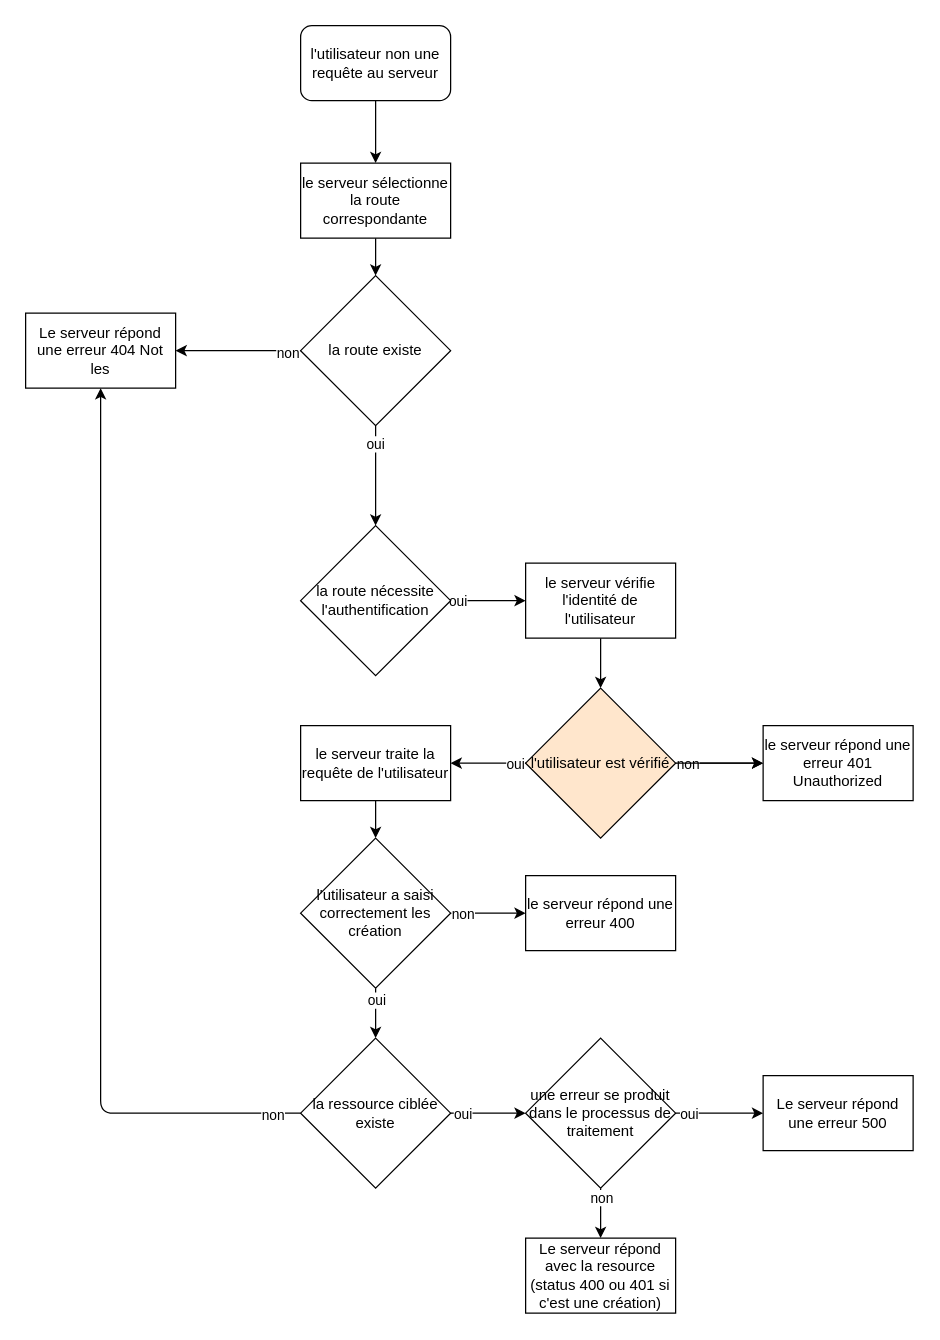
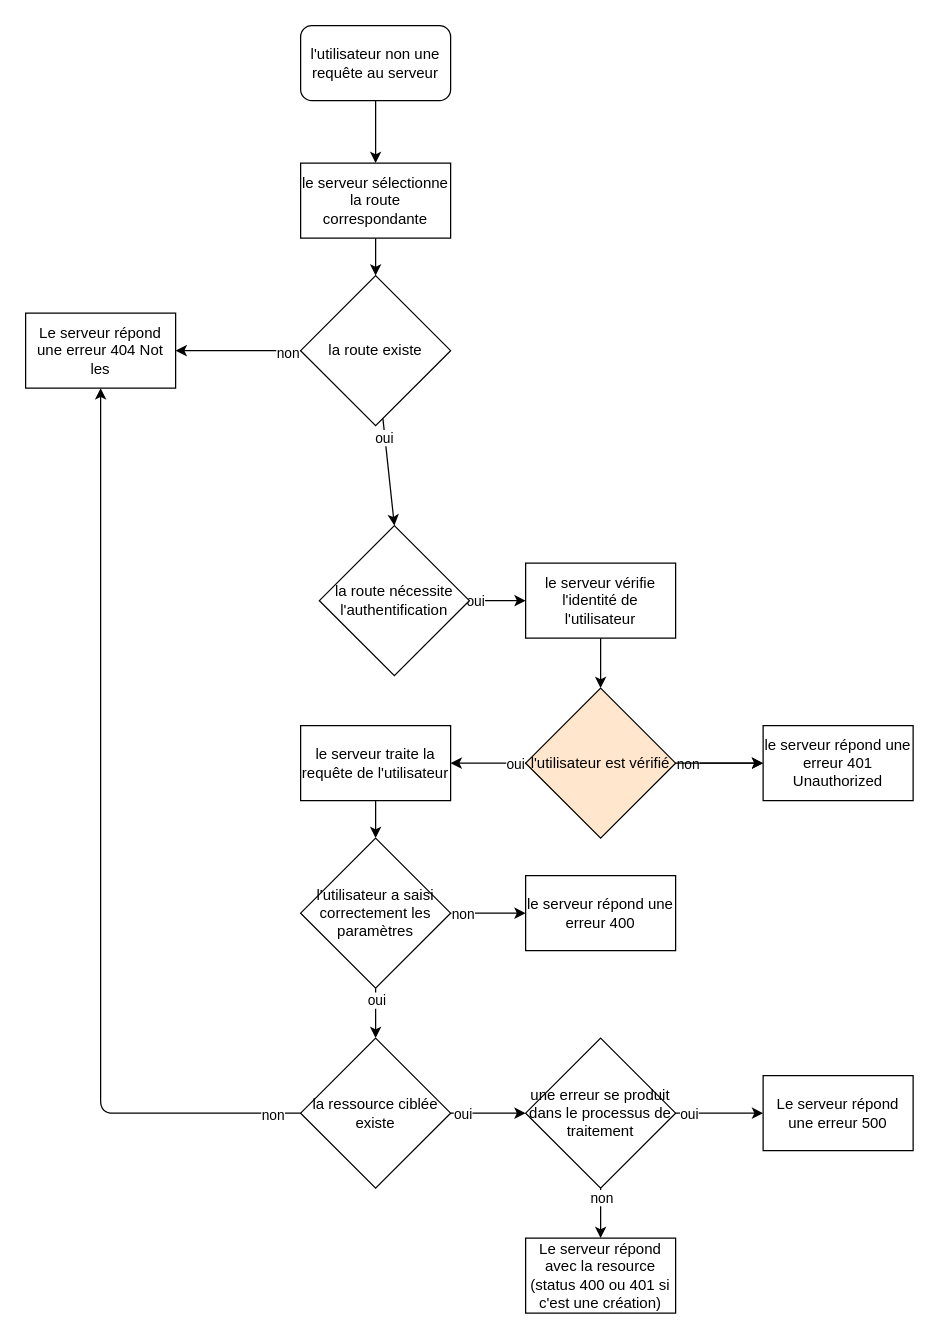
node "la route nécessite l'authentification": moved (376, 601) -> (394, 601)
node "l'utilisateur a saisi correctement les création": label "l'utilisateur a saisi correctement les création" -> "l'utilisateur a saisi correctement les paramètres"
